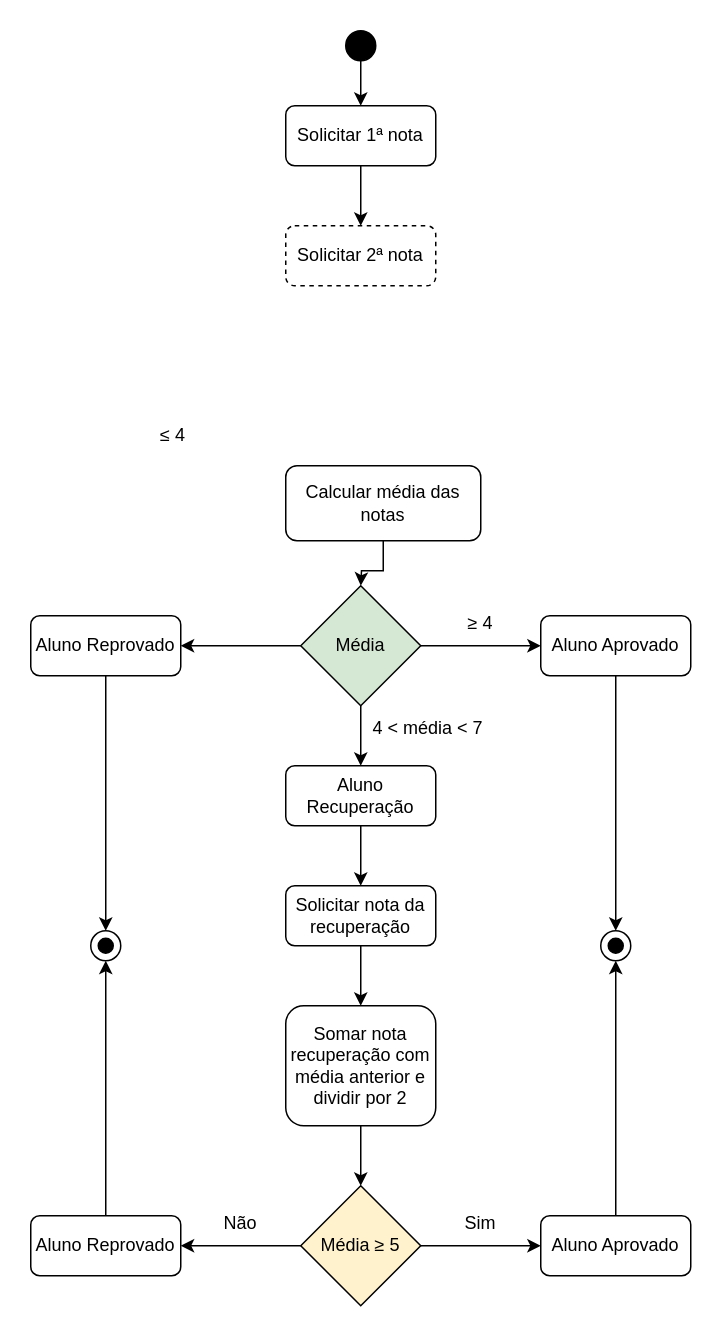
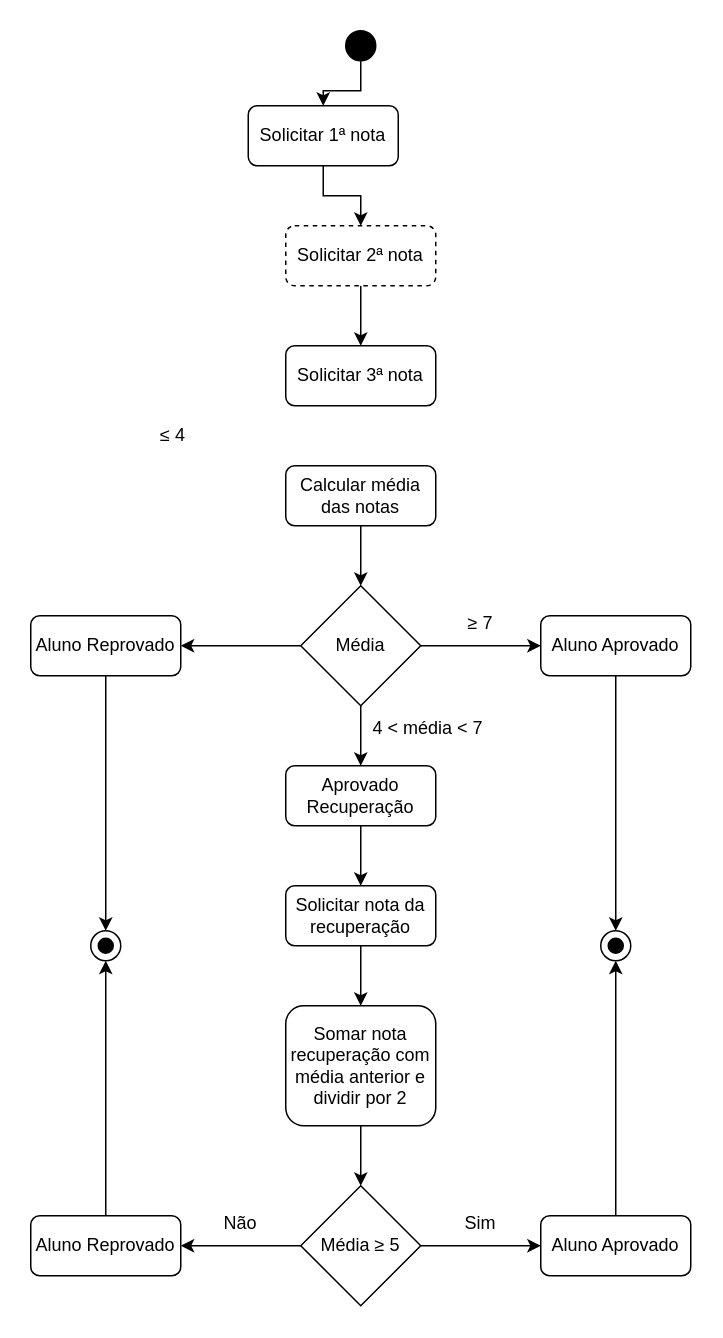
node "Solicitar 1ª nota": moved (361, 136) -> (323, 136)
edge "Solicitar 2ª nota" -> "Solicitar 3ª nota": added
node "Solicitar 3ª nota": added
node "Calcular média das notas": size 195x75 -> 150x60
node "≥ 4": label "≥ 4" -> "≥ 7"
node "Média": fillcolor #d5e8d4 -> #ffffff
node "Aluno Recuperação": label "Aluno Recuperação" -> "Aprovado Recuperação"
node "Média ≥ 5": fillcolor #fff2cc -> #ffffff
